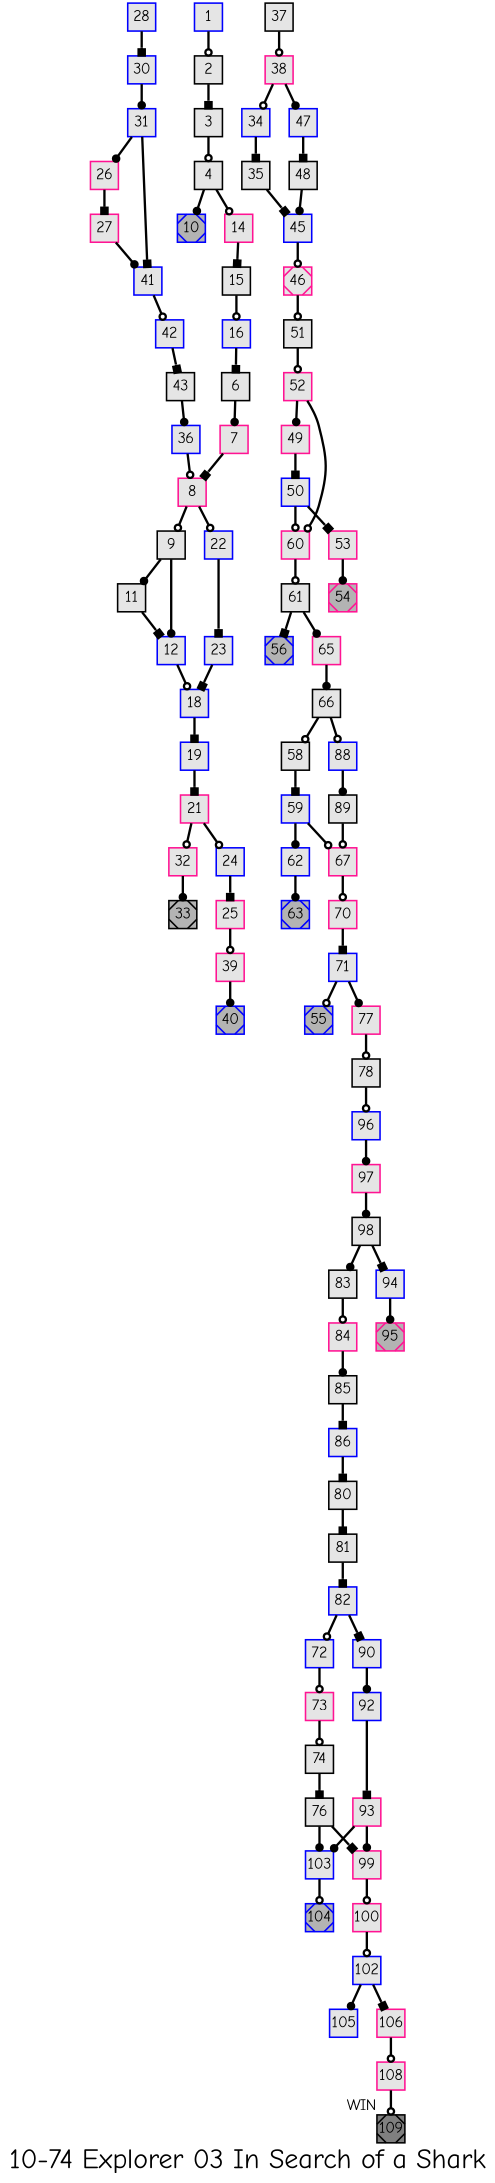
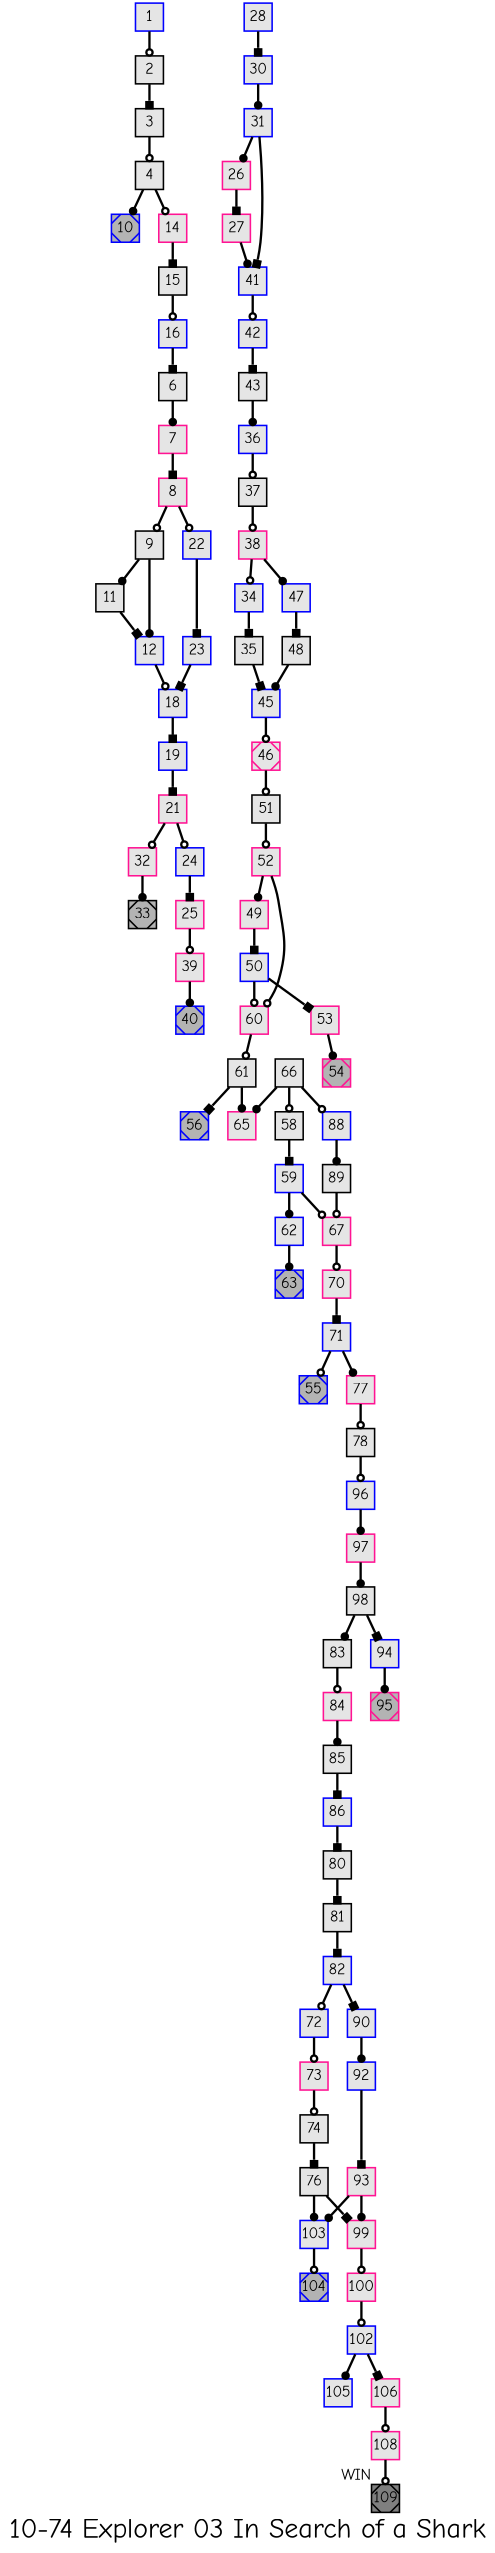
edge "36" -> "8": now "36" -> "37"
edge "65" -> "66": reversed
